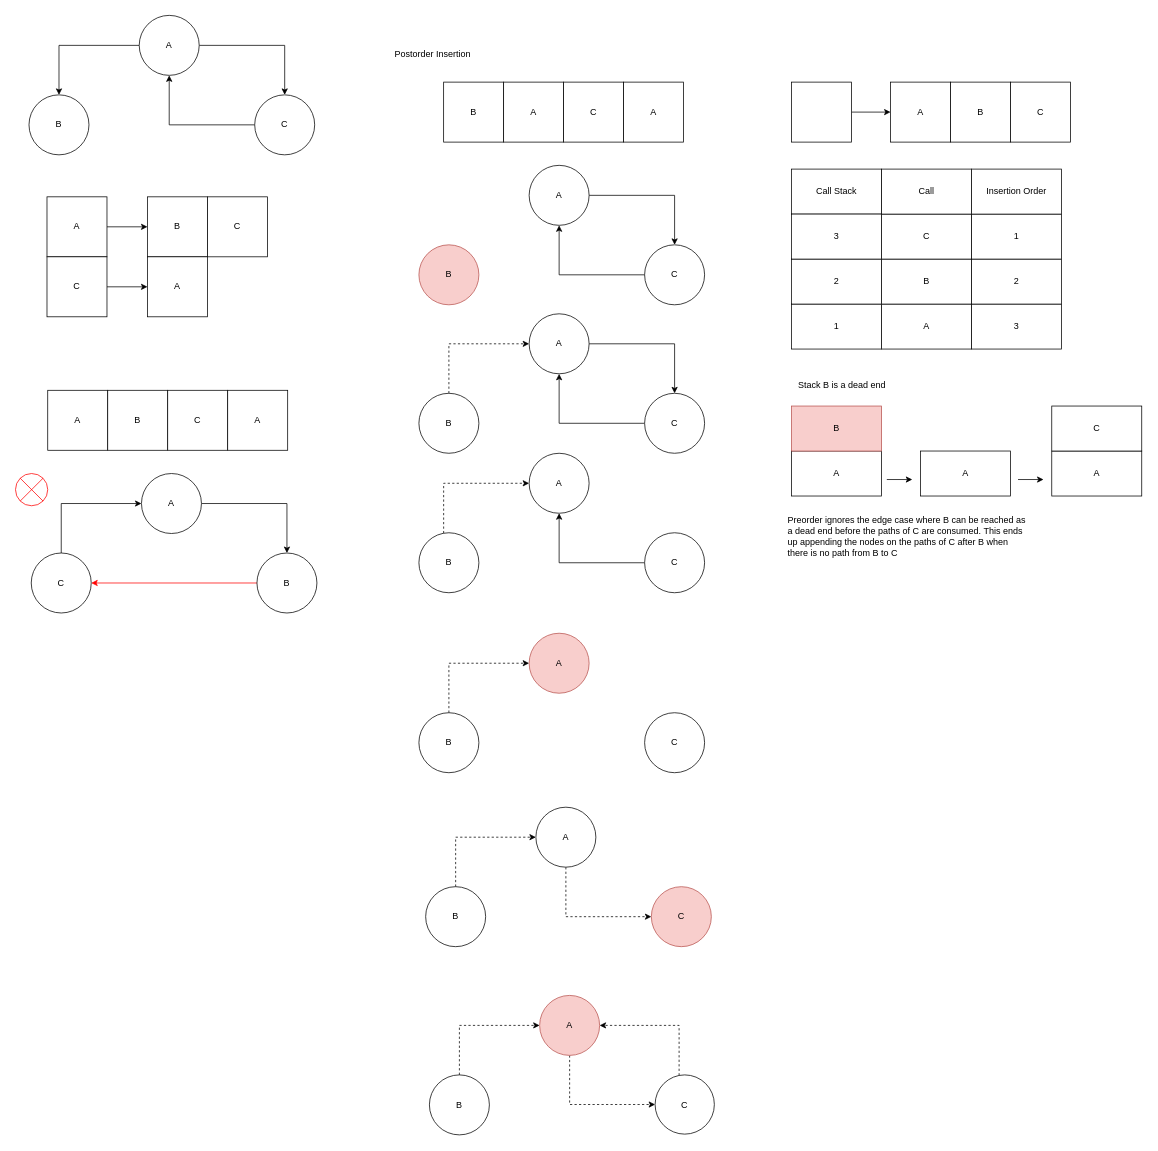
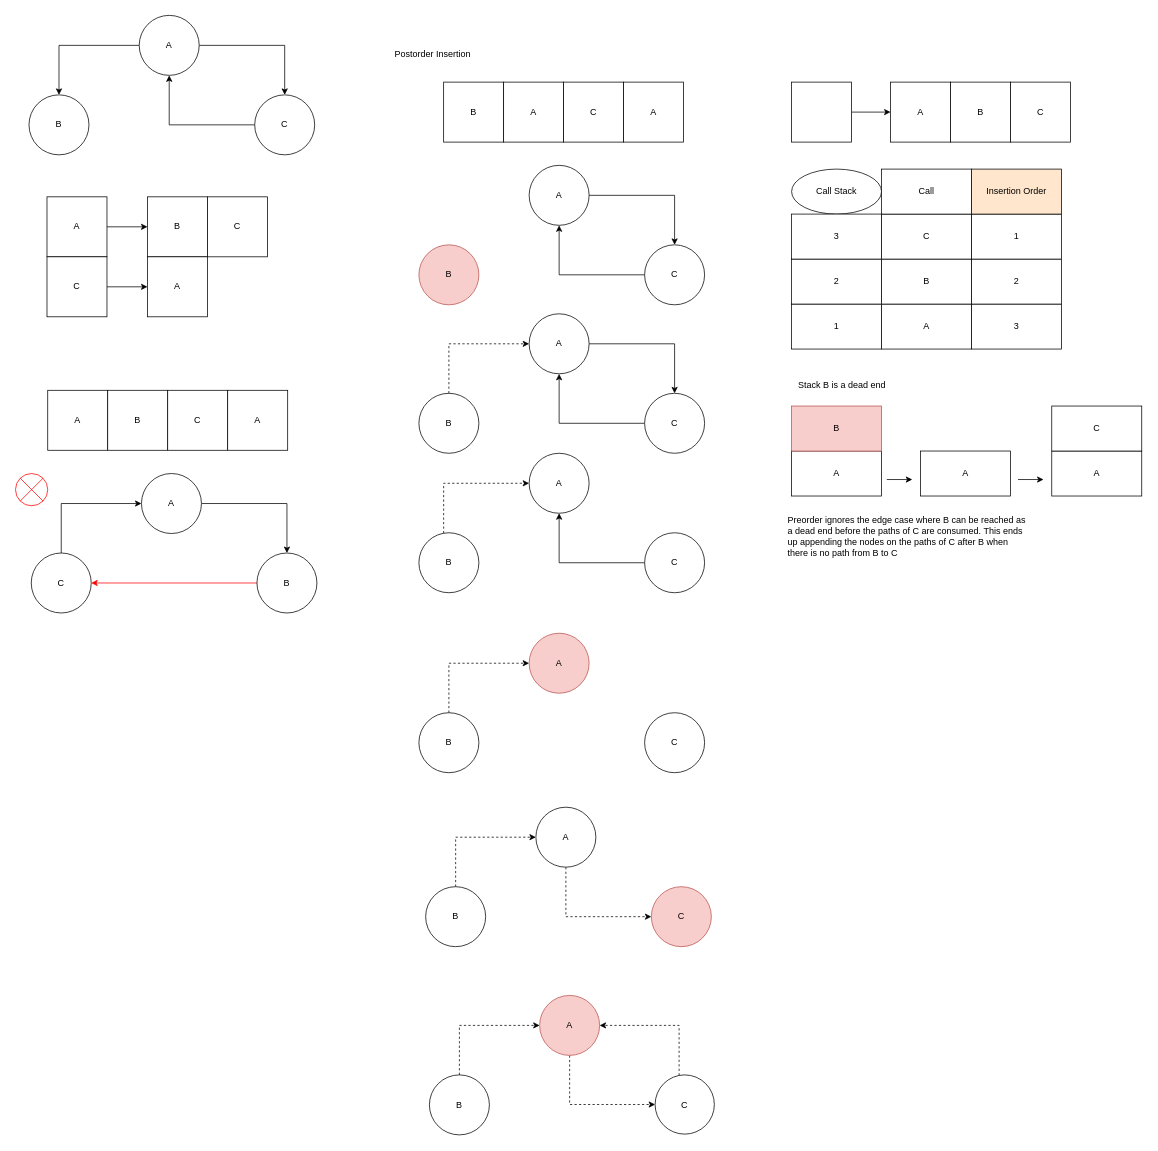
node "Call Stack": shape rectangle -> ellipse
node "Insertion Order": fillcolor #ffffff -> #ffe6cc
